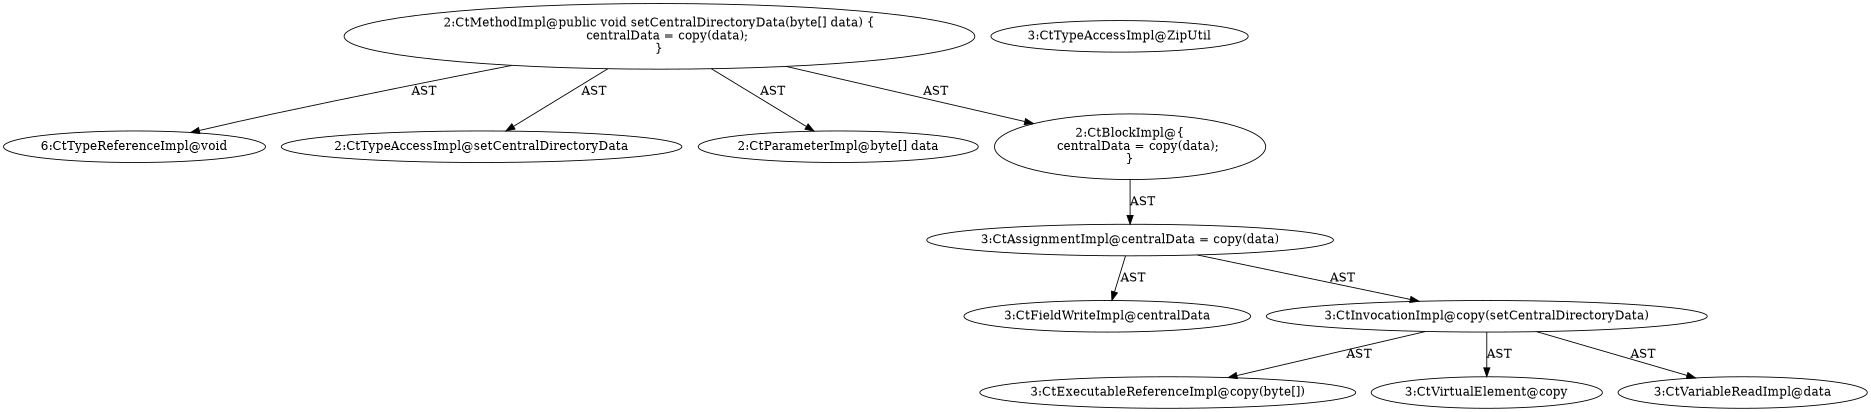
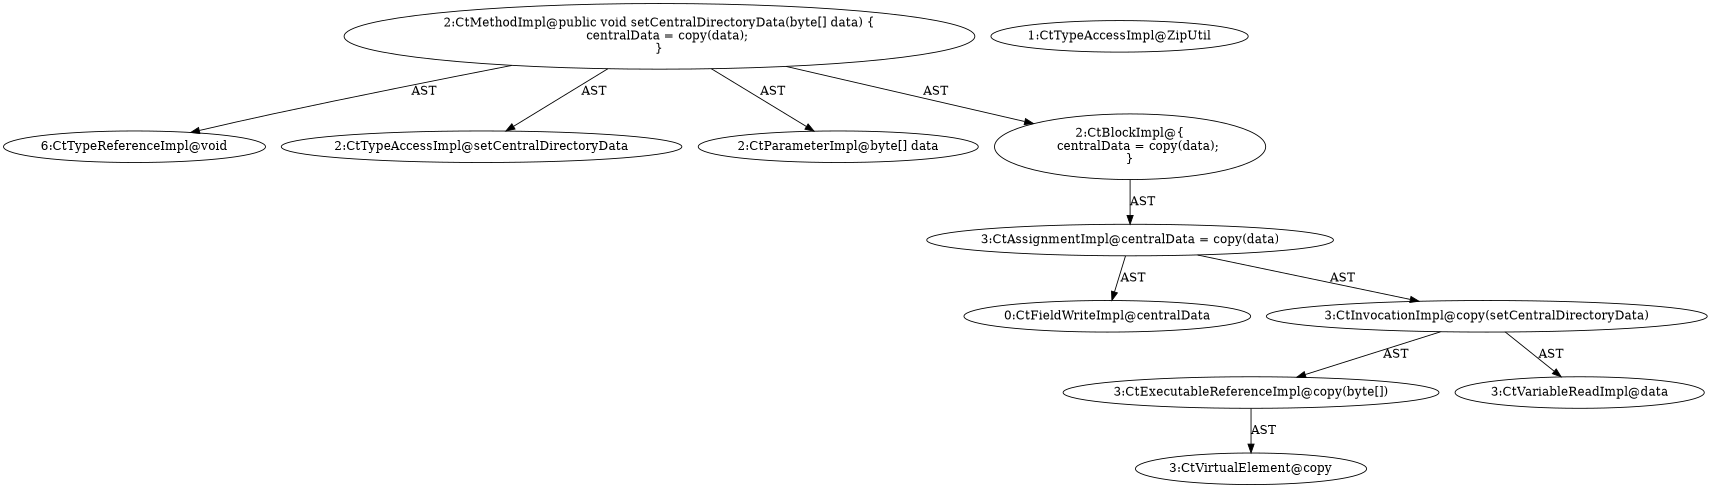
node "3:CtTypeAccessImpl@ZipUtil": label "3:CtTypeAccessImpl@ZipUtil" -> "1:CtTypeAccessImpl@ZipUtil"
node "3:CtFieldWriteImpl@centralData": label "3:CtFieldWriteImpl@centralData" -> "0:CtFieldWriteImpl@centralData"
edge "3:CtInvocationImpl@copy(setCentralDirectoryData)" -> "3:CtVirtualElement@copy": now "3:CtExecutableReferenceImpl@copy(byte[])" -> "3:CtVirtualElement@copy"
